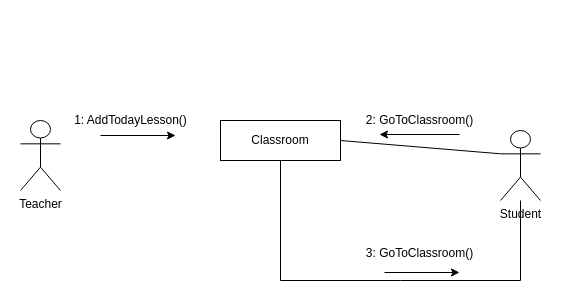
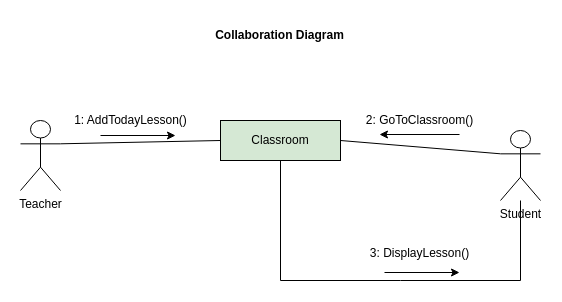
node "Collaboration Diagram": added
node "Classroom": fillcolor #ffffff -> #d5e8d4
edge "Classroom" -- "Teacher": added
node "3: GoToClassroom()": label "3: GoToClassroom()" -> "3: DisplayLesson()"
